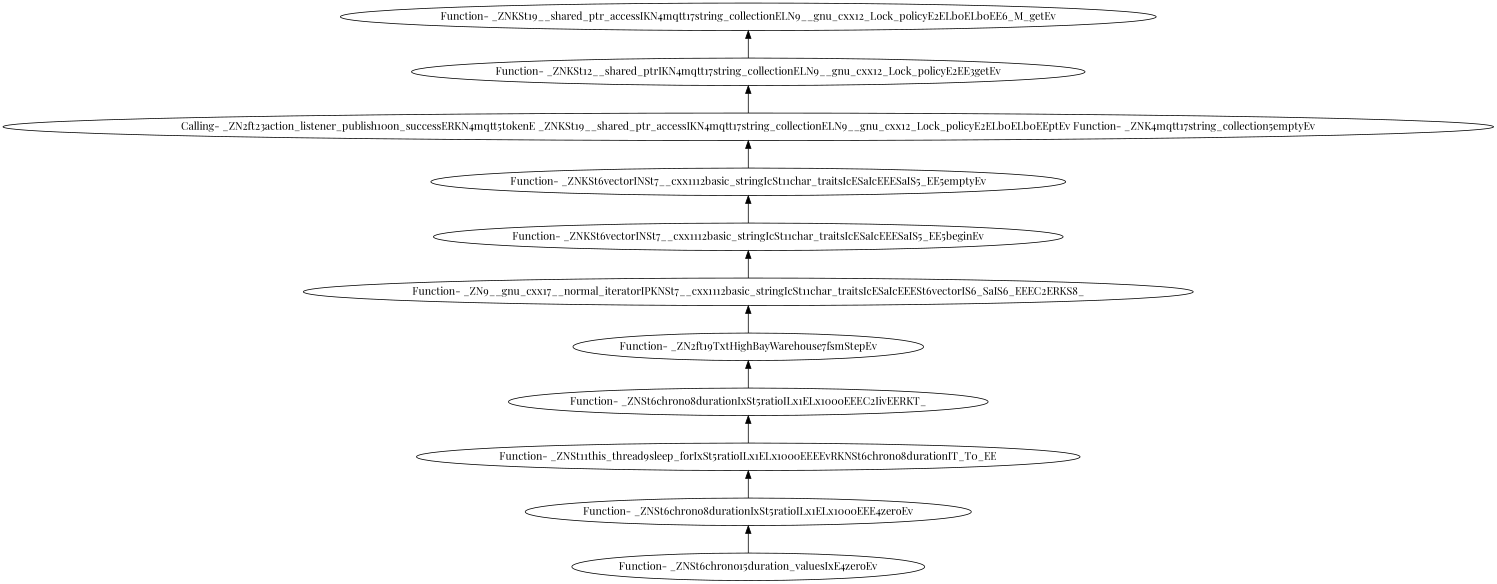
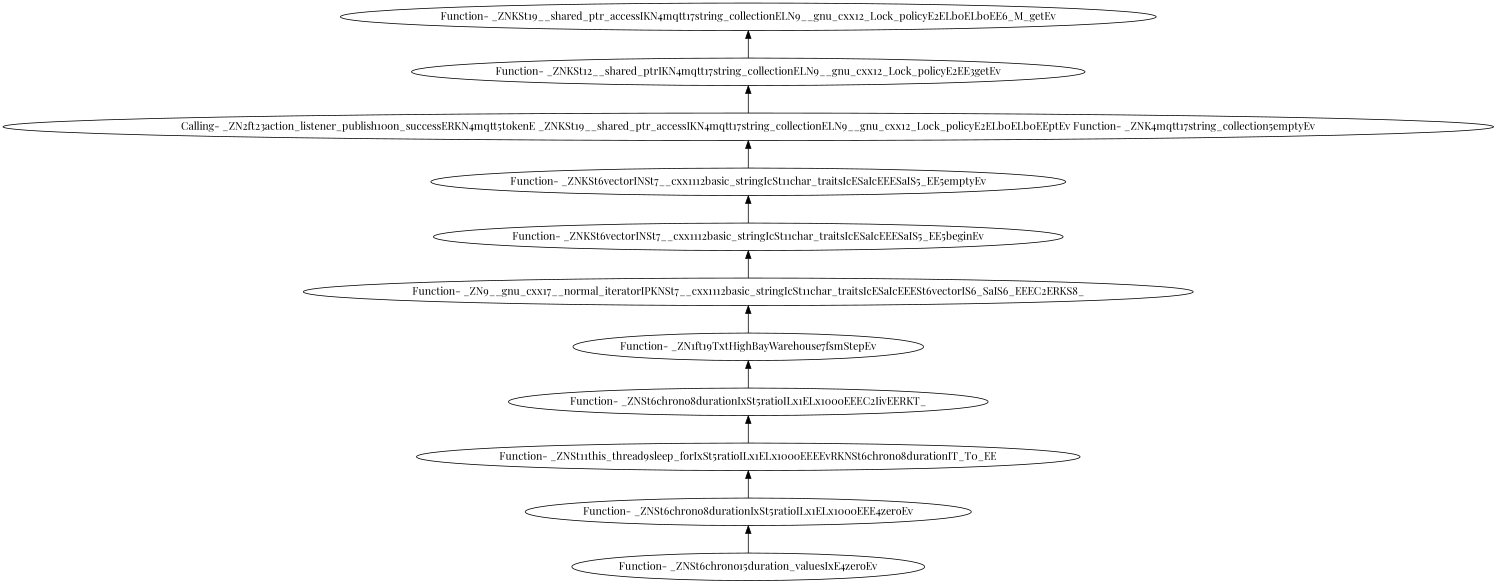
node "Function- _ZN2ft19TxtHighBayWarehouse7fsmStepEv": label "Function- _ZN2ft19TxtHighBayWarehouse7fsmStepEv" -> "Function- _ZN1ft19TxtHighBayWarehouse7fsmStepEv"
